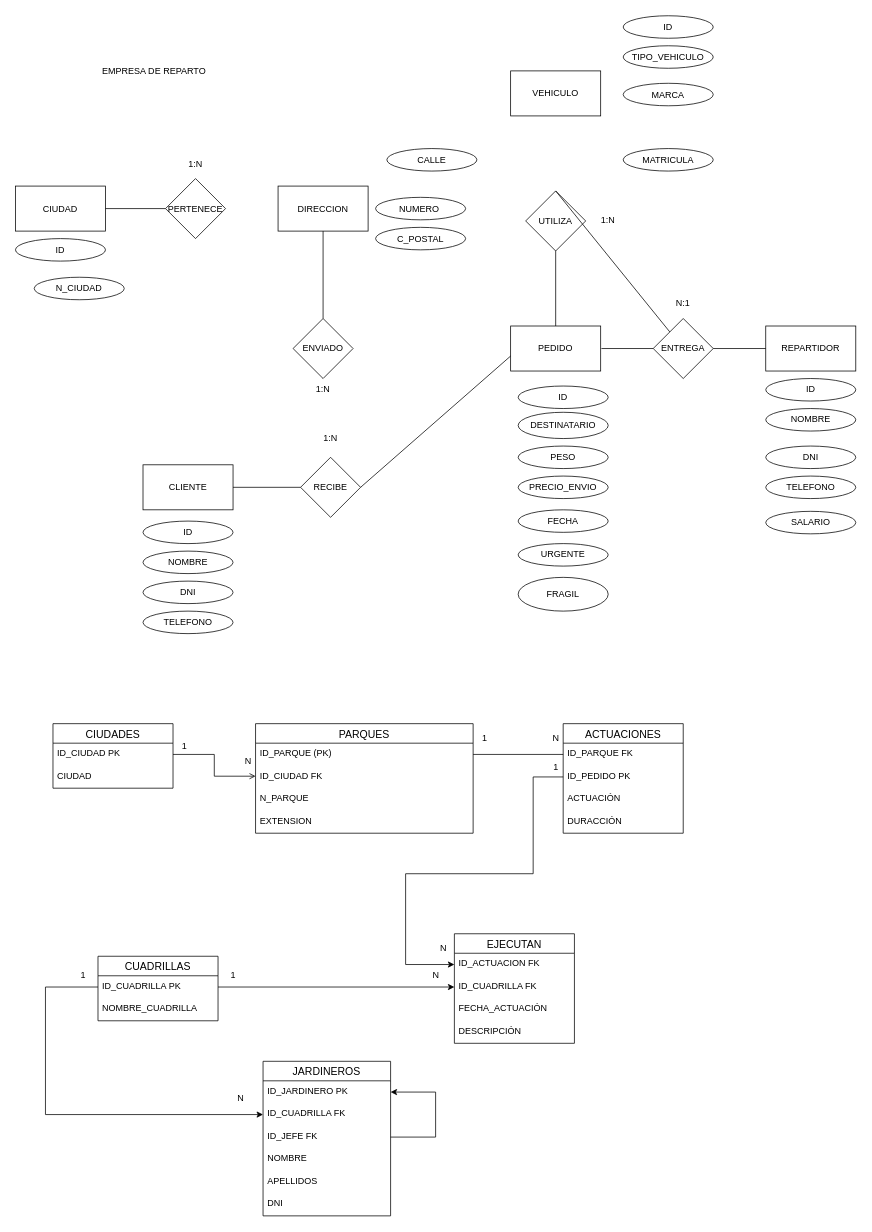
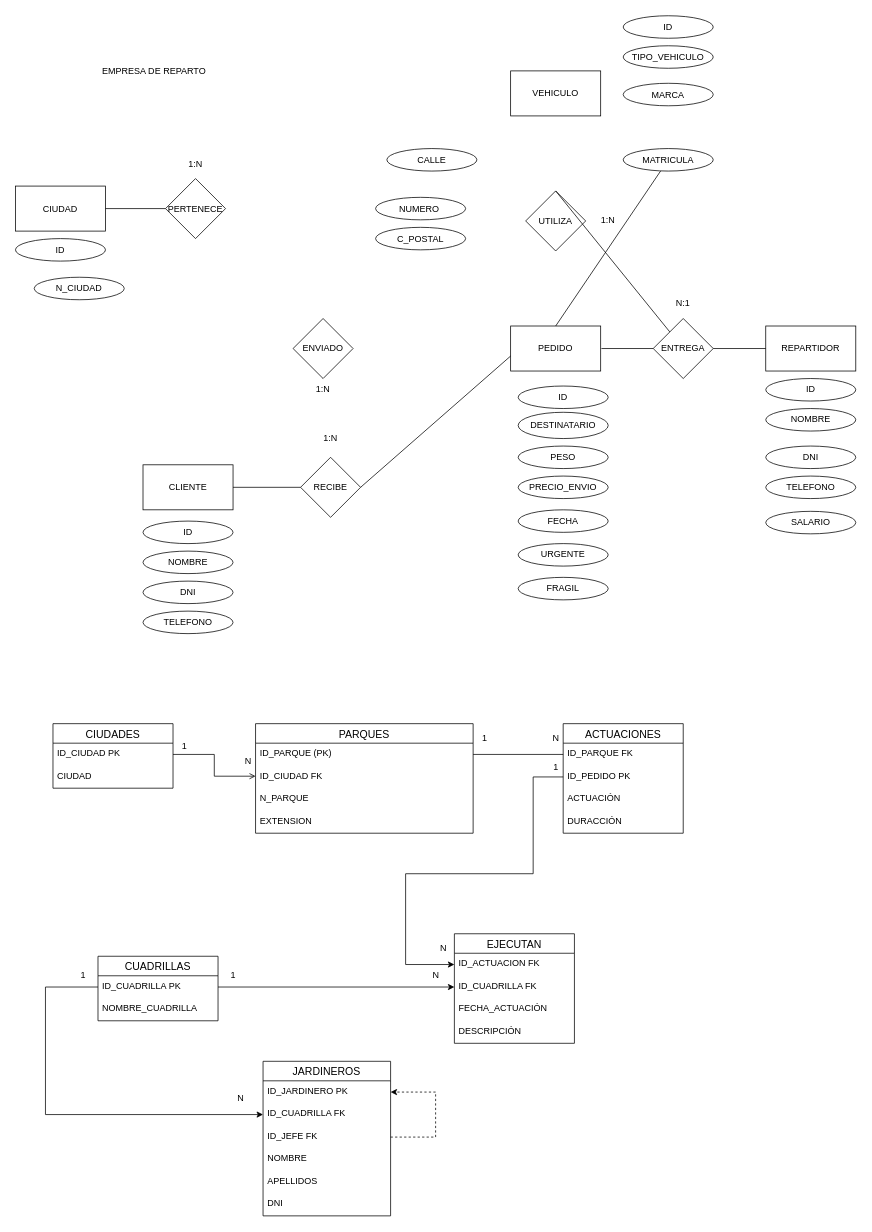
node "DIRECCION": removed
edge "DIRECCION" -- "ENVIADO": removed
edge "UTILIZA" -- "PEDIDO": now "MATRICULA" -- "PEDIDO"
node "FRAGIL": size 90x34 -> 90x23
edge "ID_JEFE FK" -> "ID_JARDINERO PK": style solid -> dashed
